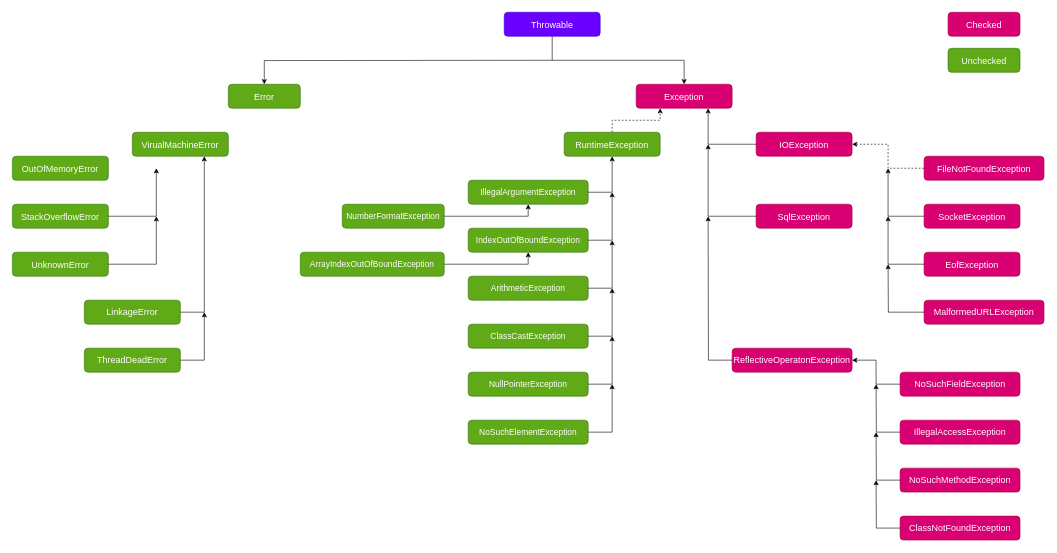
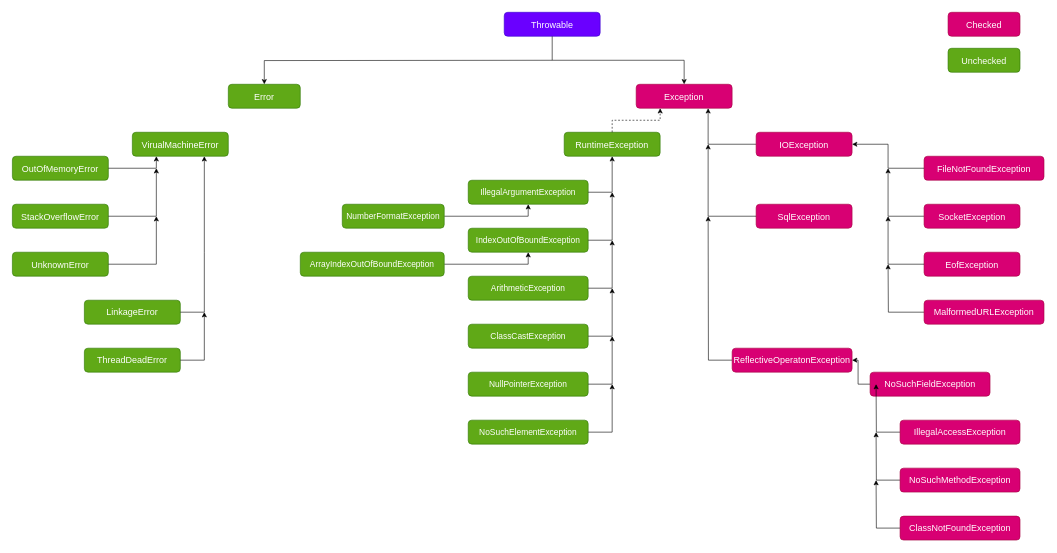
edge "FileNotFoundException" -> "IOException": style dashed -> solid
edge "OutOfMemoryError" -> "VirualMachineError": added
node "NoSuchFieldException": moved (960, 384) -> (930, 384)
